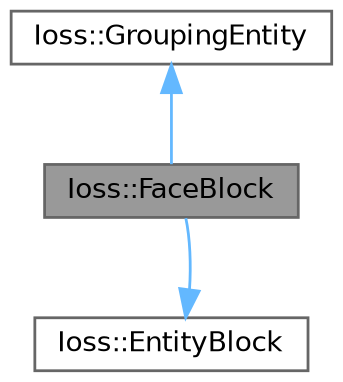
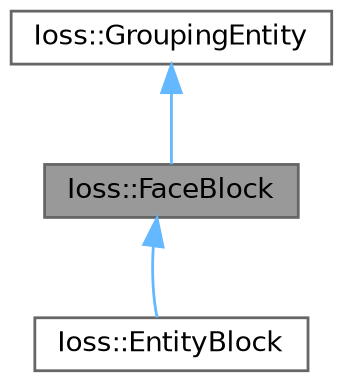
edge "Ioss::FaceBlock" -> "Ioss::EntityBlock": reversed
